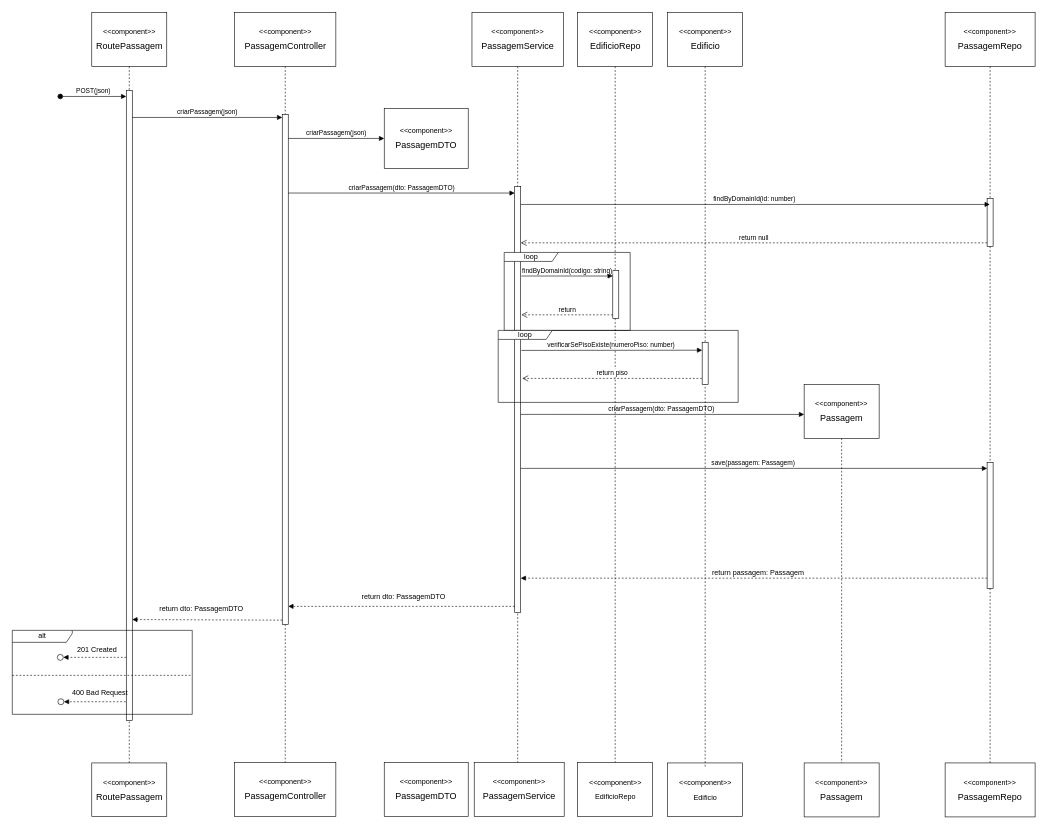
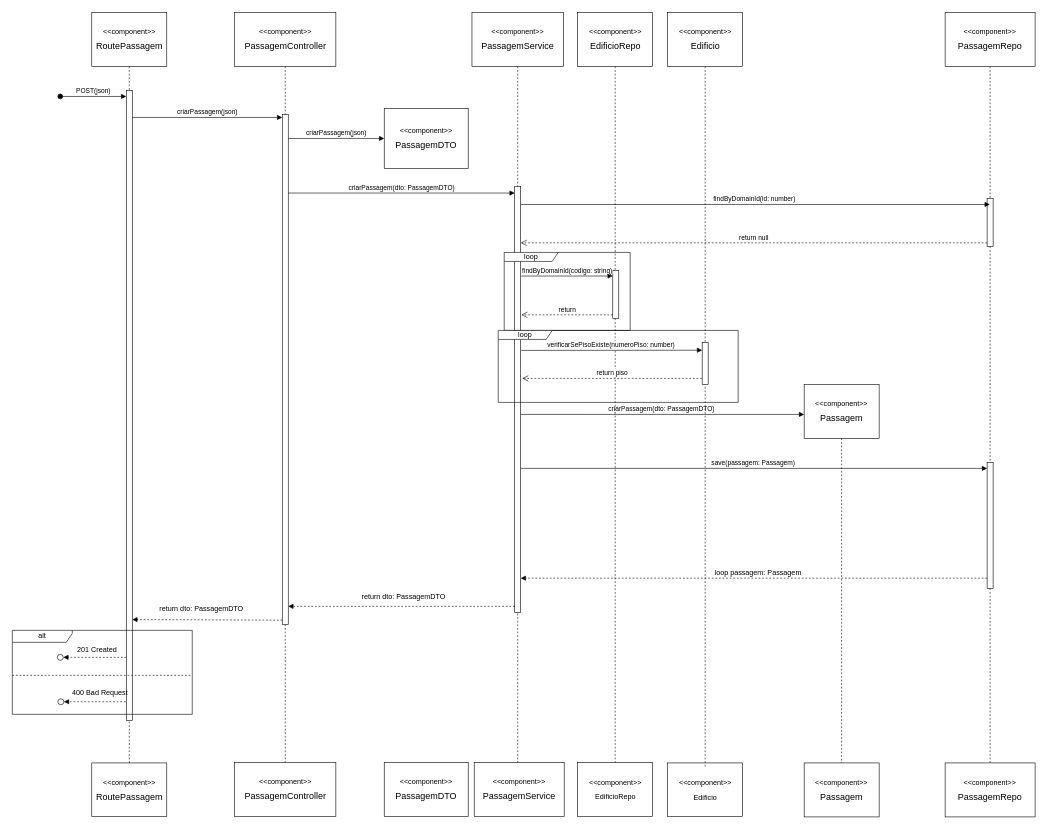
node "return passagem: Passagem": label "return passagem: Passagem" -> "loop passagem: Passagem"
